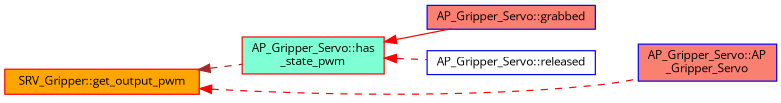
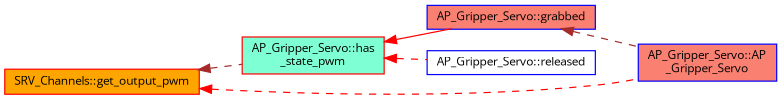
edge "AP_Gripper_Servo::AP _Gripper_Servo" -> "AP_Gripper_Servo::grabbed": added
node "SRV_Gripper::get_output_pwm": label "SRV_Gripper::get_output_pwm" -> "SRV_Channels::get_output_pwm"
